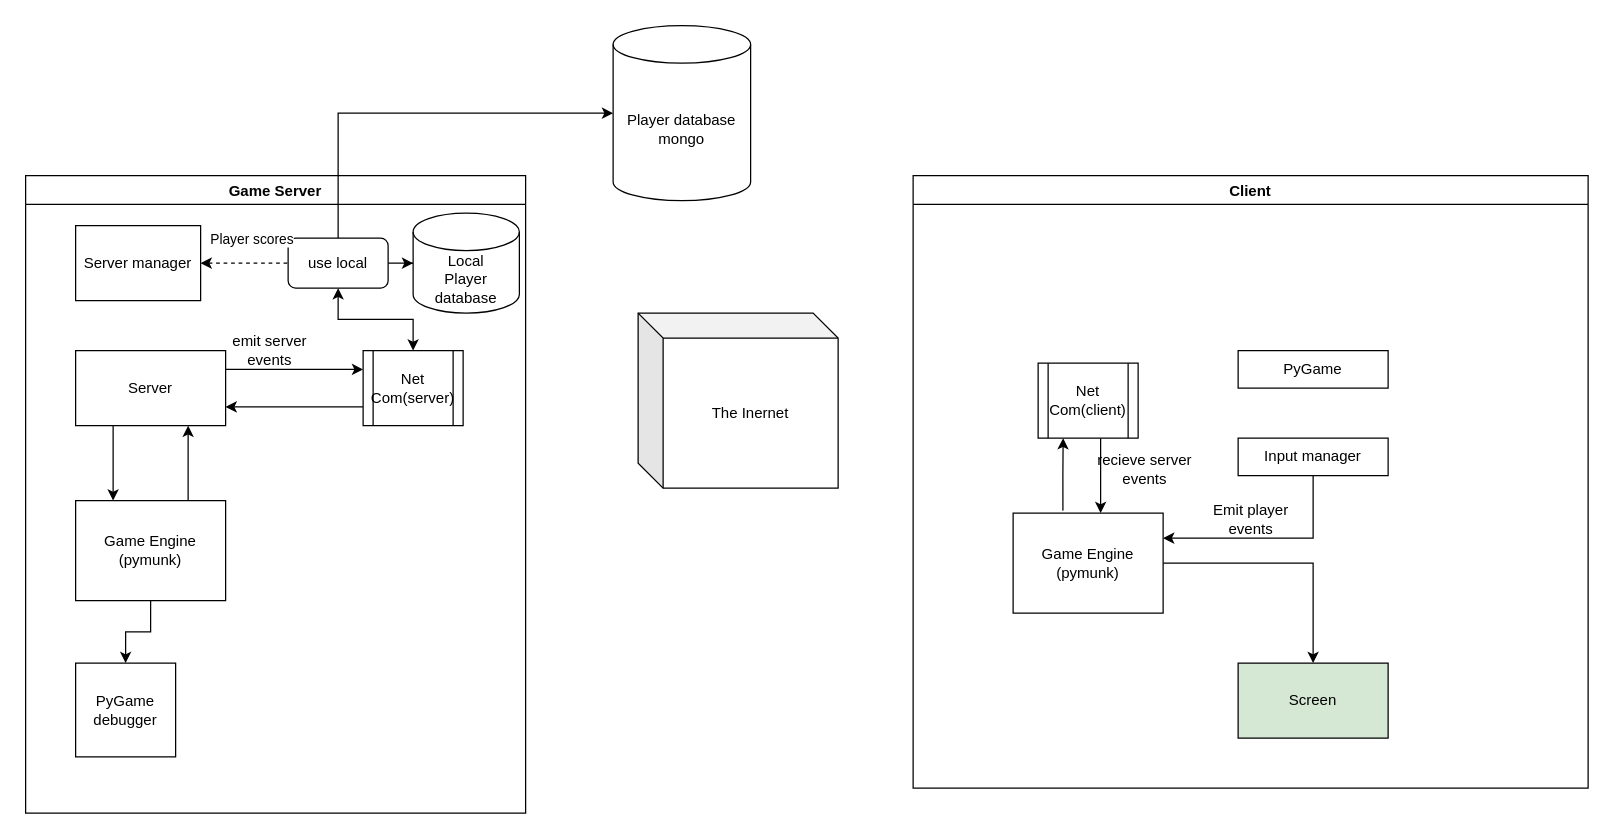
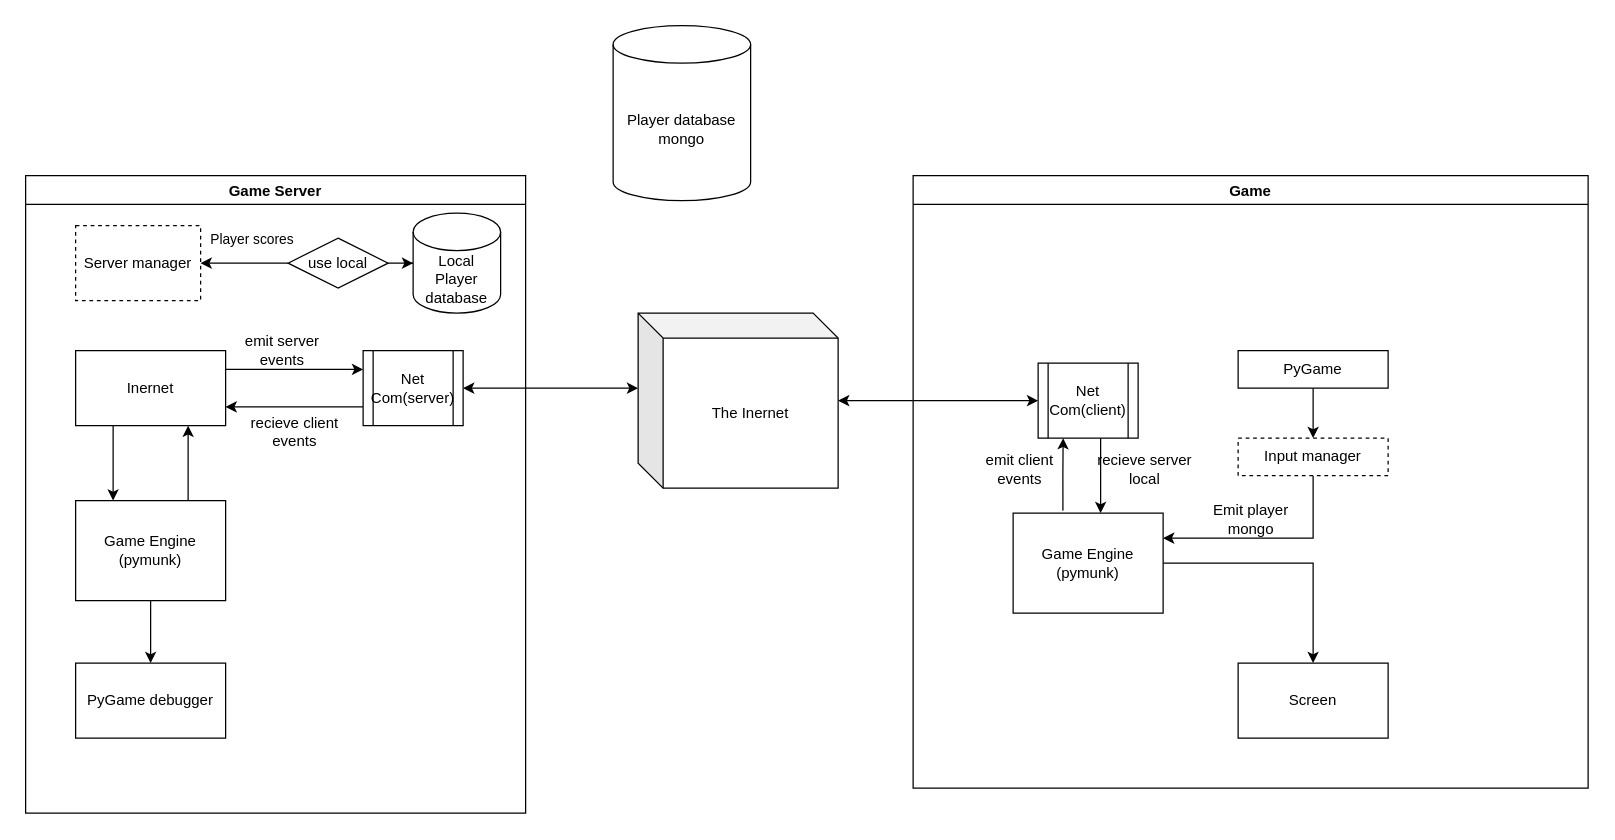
edge "use local" -> "Player database mongo": removed
node "Client": label "Client" -> "Game"
node "Server manager": style solid -> dashed
edge "use local" -> "Server manager": style dashed -> solid
node "use local": shape rounded rectangle -> diamond
node "Local Player database": size 106x100 -> 88x100
edge "use local" -- "Net Com(server)": now "The Inernet" -- "Net Com(server)"
node "emit server events": moved (269, 351) -> (282, 351)
node "Server": label "Server" -> "Inernet"
edge "The Inernet" -- "Net Com(client)": added
edge "PyGame" -> "Input manager": added
node "recieve client events": added
node "Input manager": style solid -> dashed
node "emit client events": added
node "recieve server events": label "recieve server events" -> "recieve server local"
node "Emit player events": label "Emit player events" -> "Emit player mongo"
node "Screen": fillcolor #d5e8d4 -> #ffffff
node "PyGame debugger": size 100x94 -> 150x75
